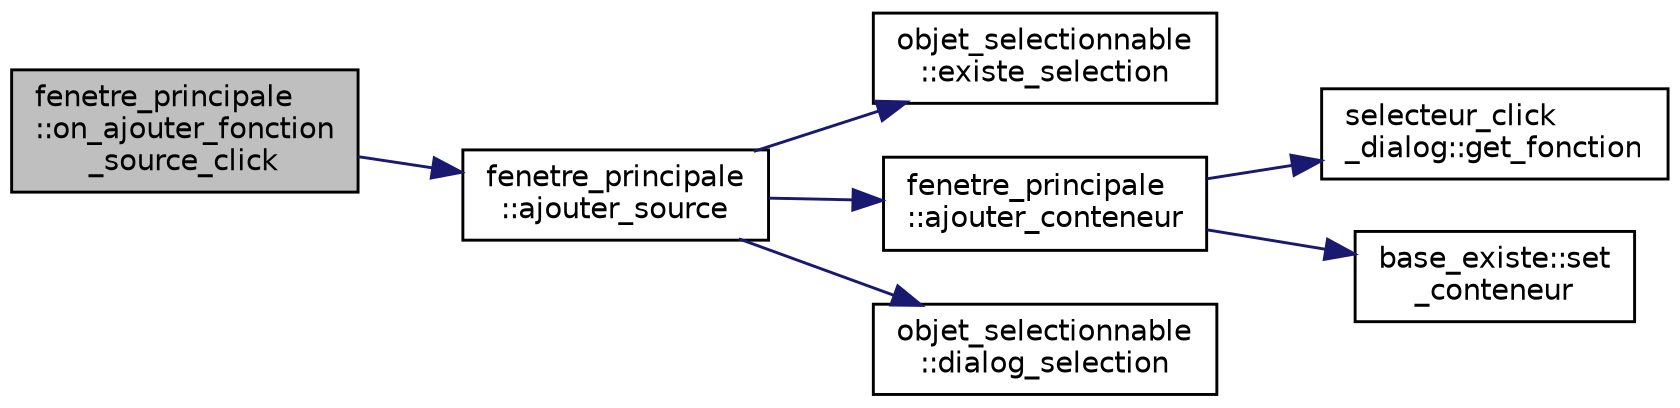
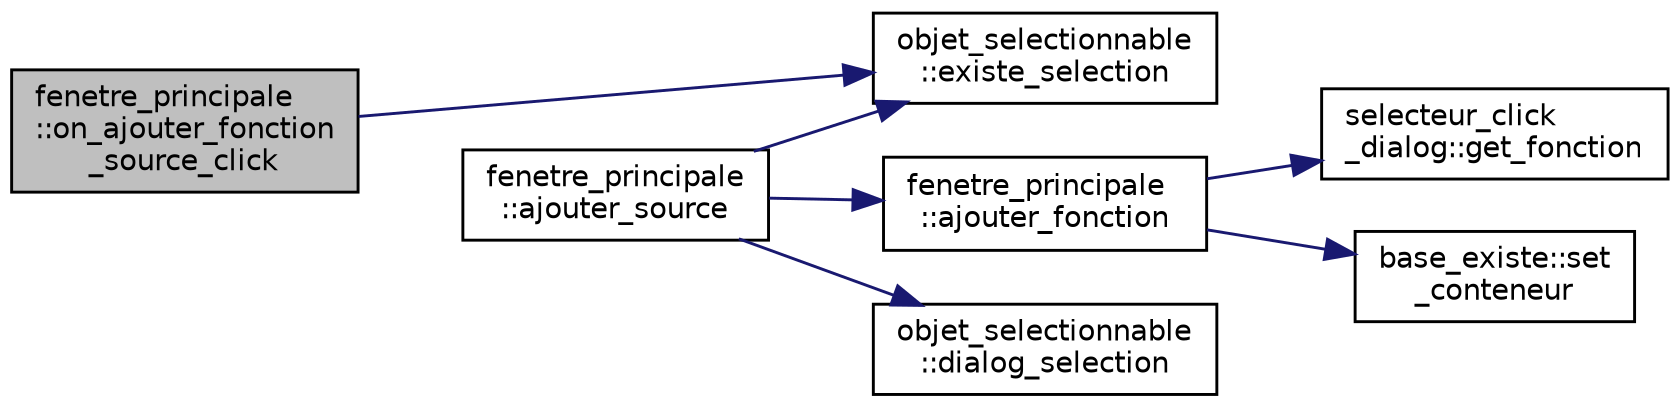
edge "fenetre_principale ::on_ajouter_fonction _source_click" -> "fenetre_principale ::ajouter_source": now "fenetre_principale ::on_ajouter_fonction _source_click" -> "objet_selectionnable ::existe_selection"
node "fenetre_principale ::ajouter_conteneur": label "fenetre_principale ::ajouter_conteneur" -> "fenetre_principale ::ajouter_fonction"
